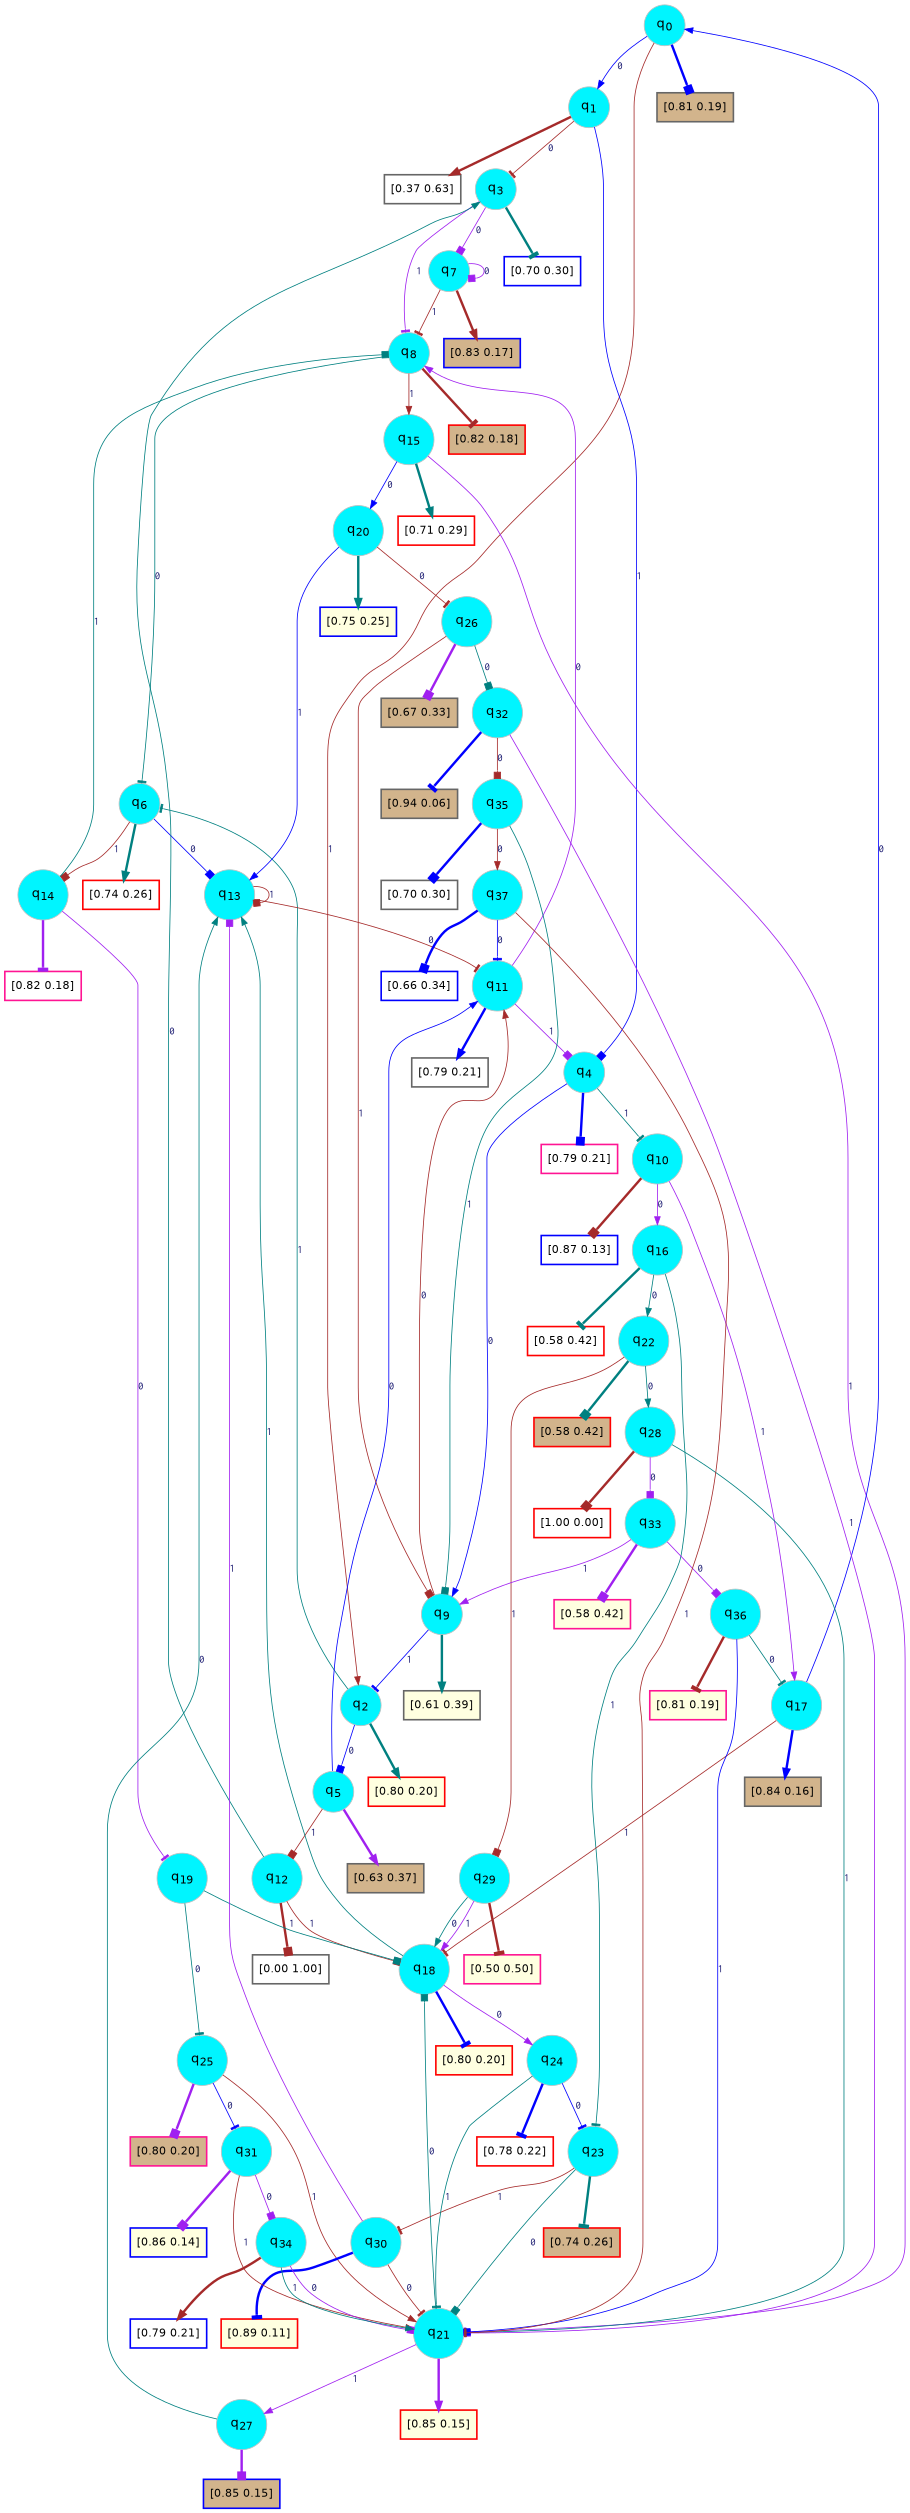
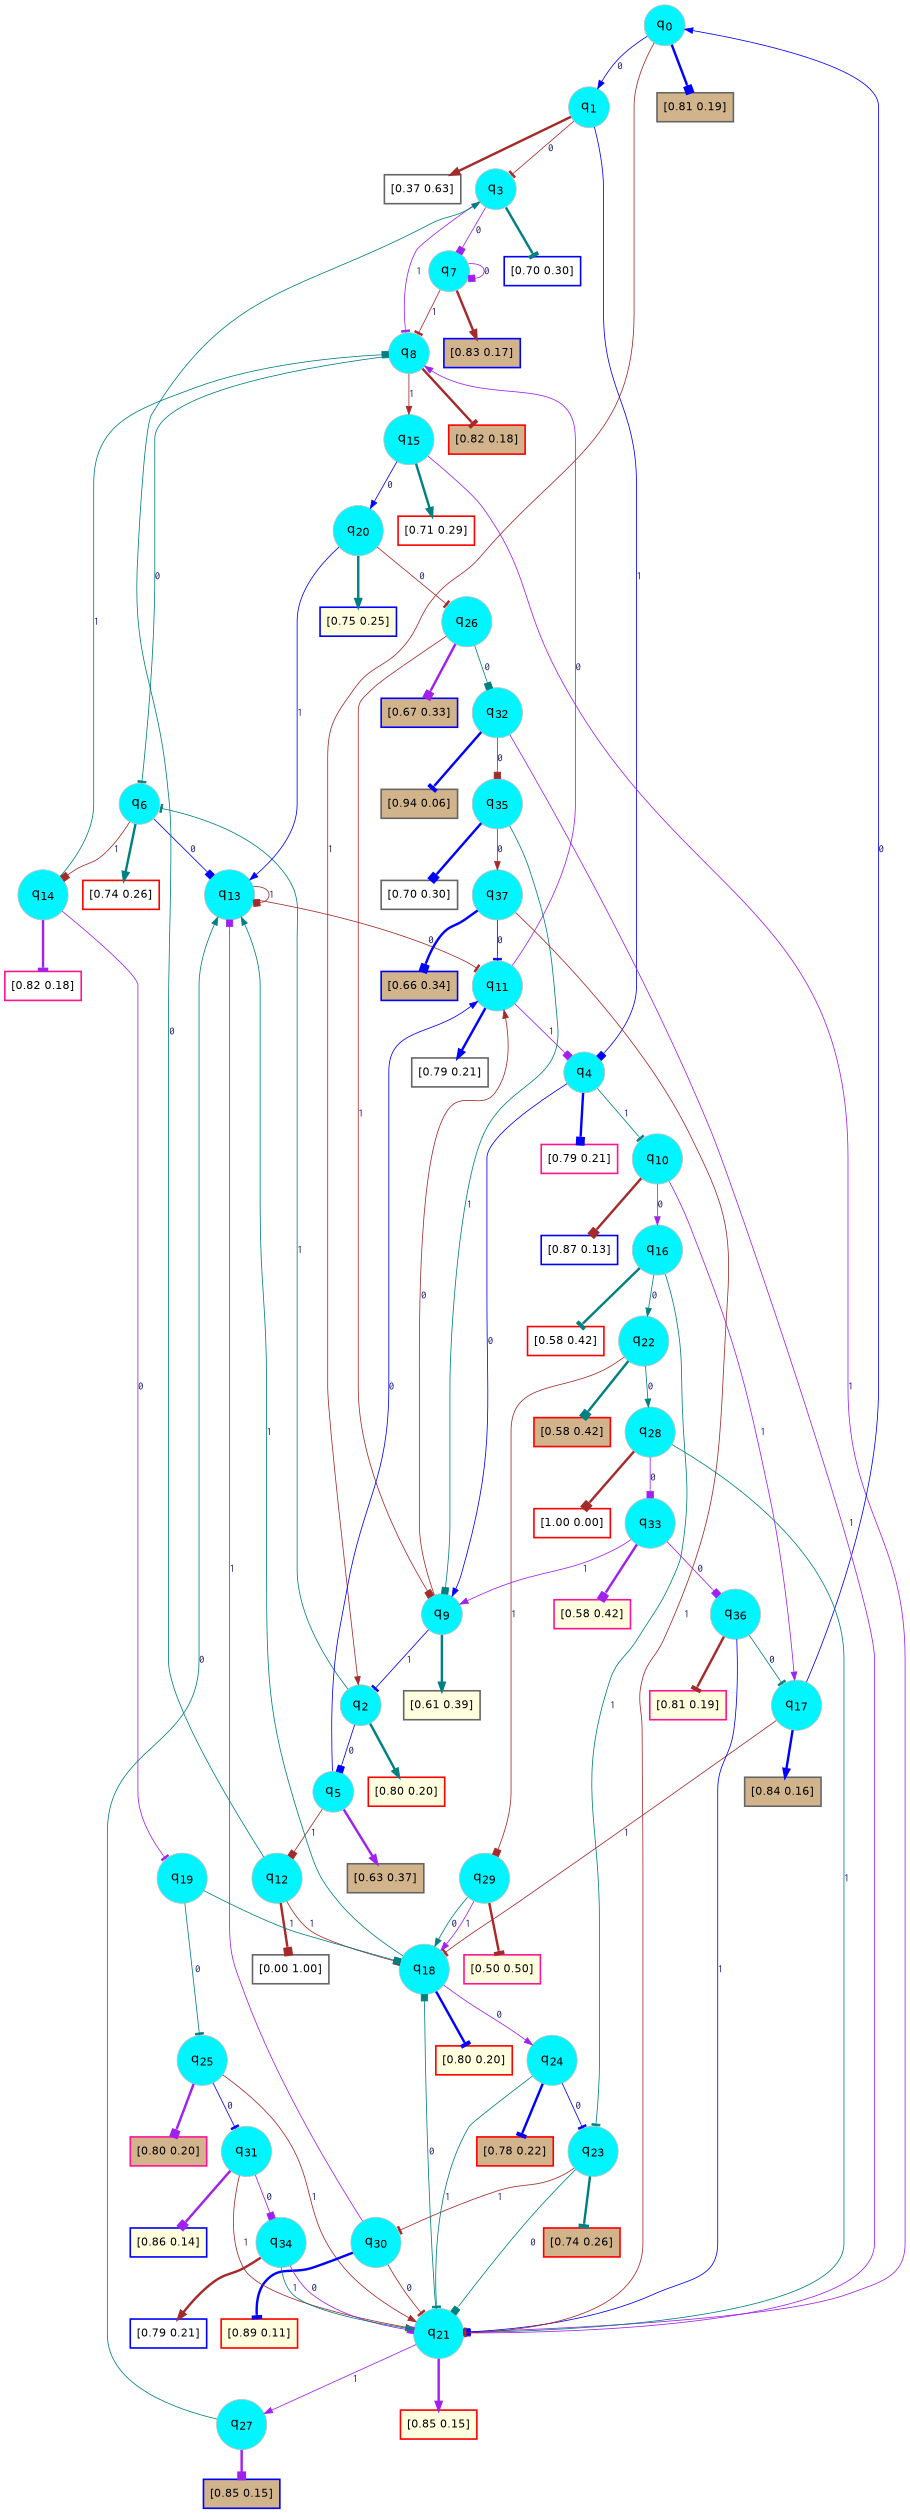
node "[0.67 0.33]": color gray40 -> blue
node "[0.66 0.34]": fillcolor white -> tan
node "[0.78 0.22]": fillcolor white -> tan
